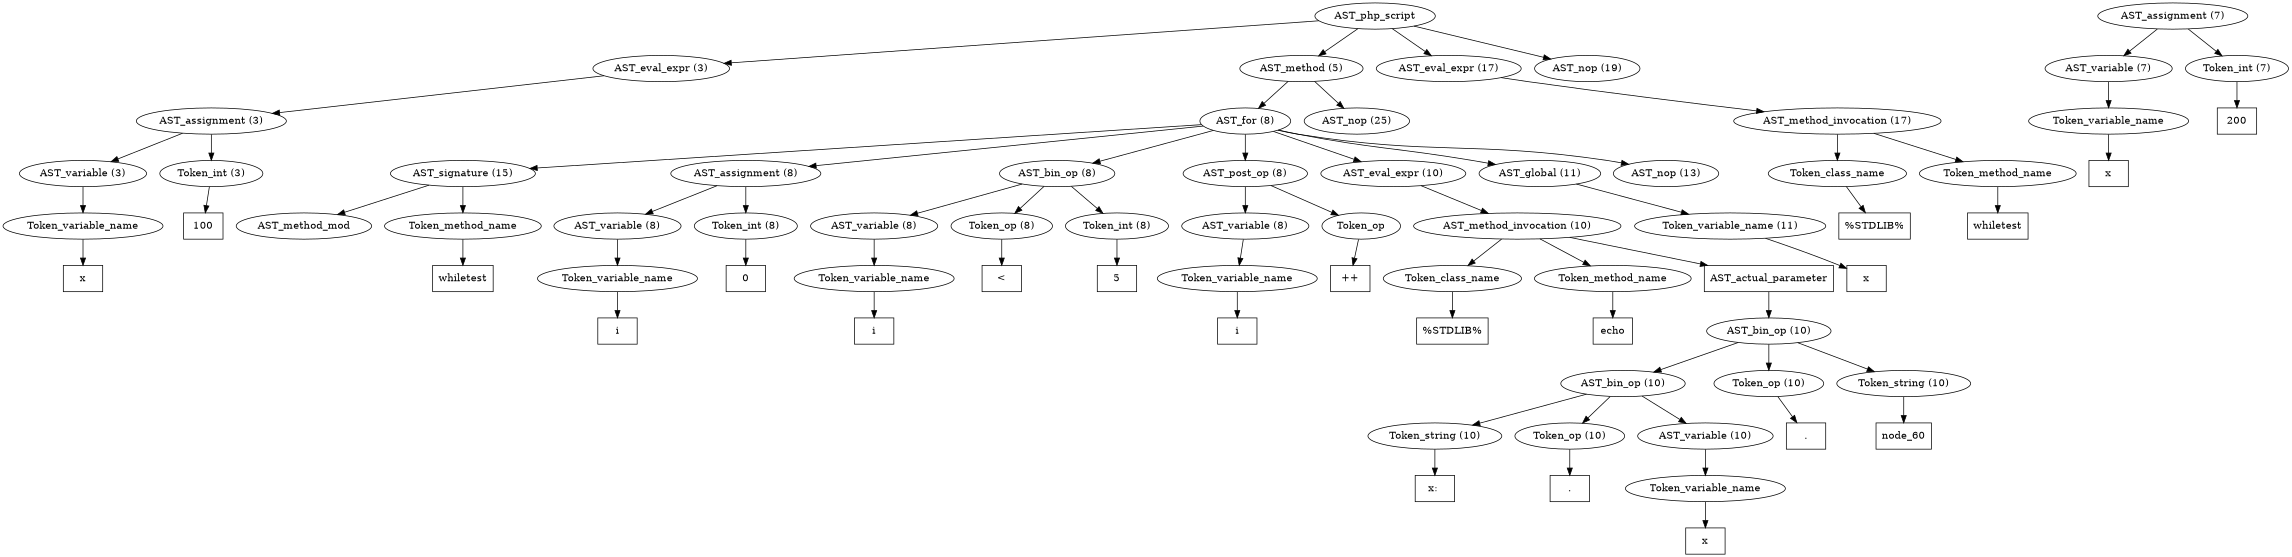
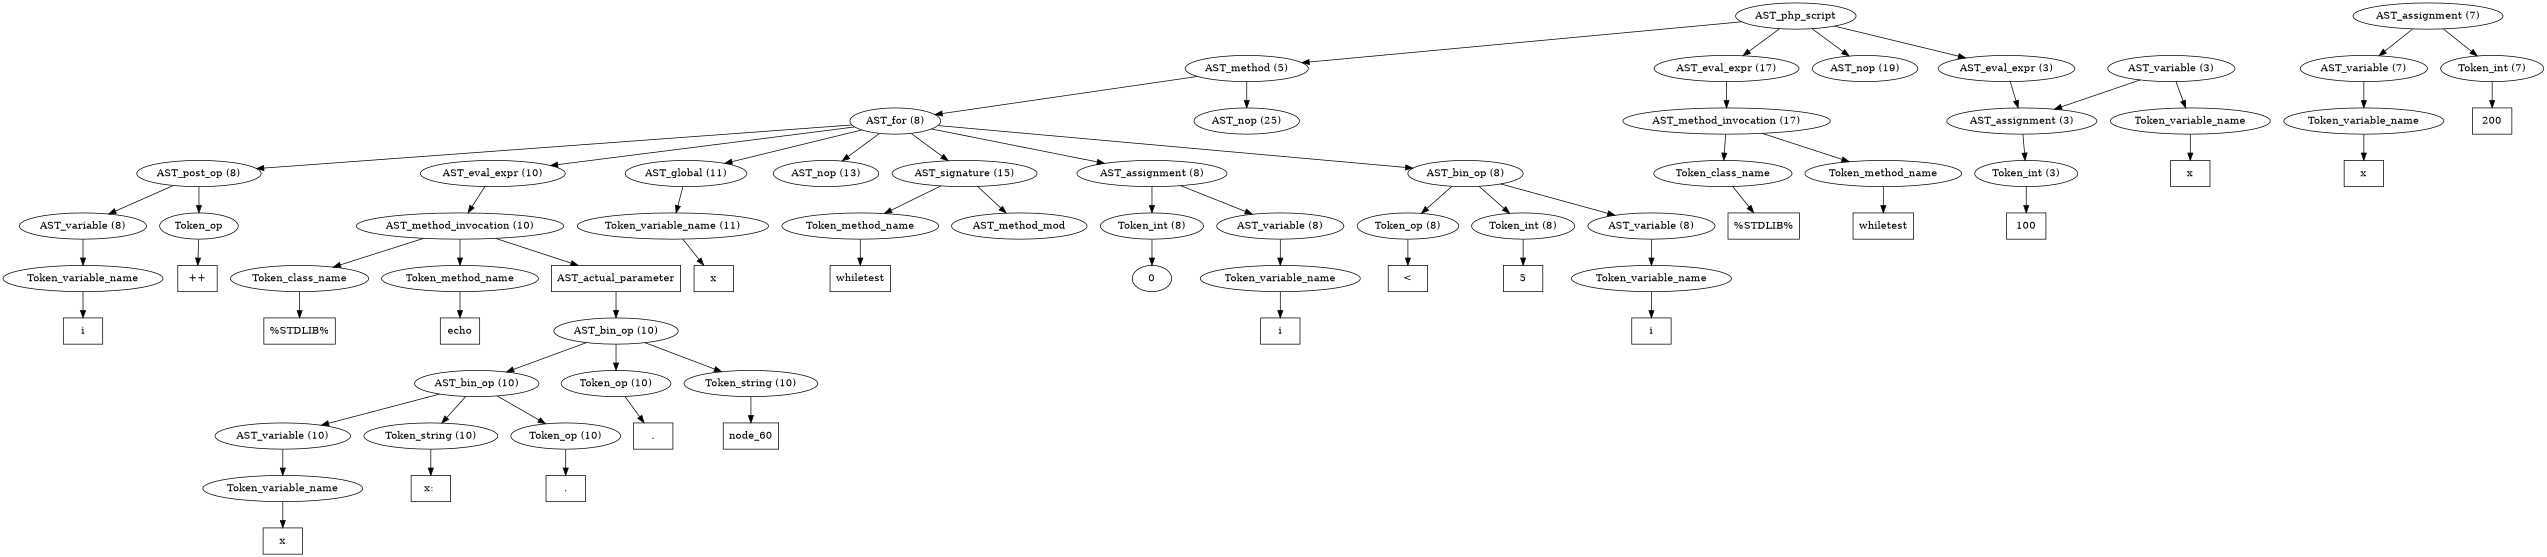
edge "AST_assignment (3)" -> "AST_variable (3)": reversed
node "0": shape box -> ellipse
